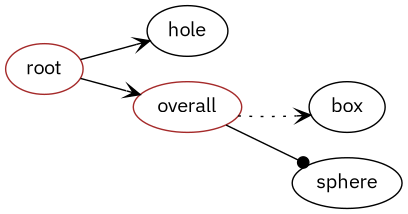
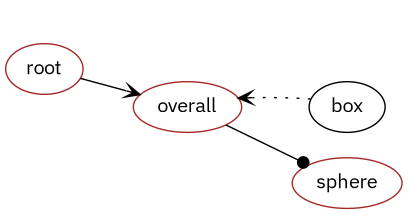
node "hole": removed
edge "overall" -> "box": reversed
node "sphere": color black -> brown
